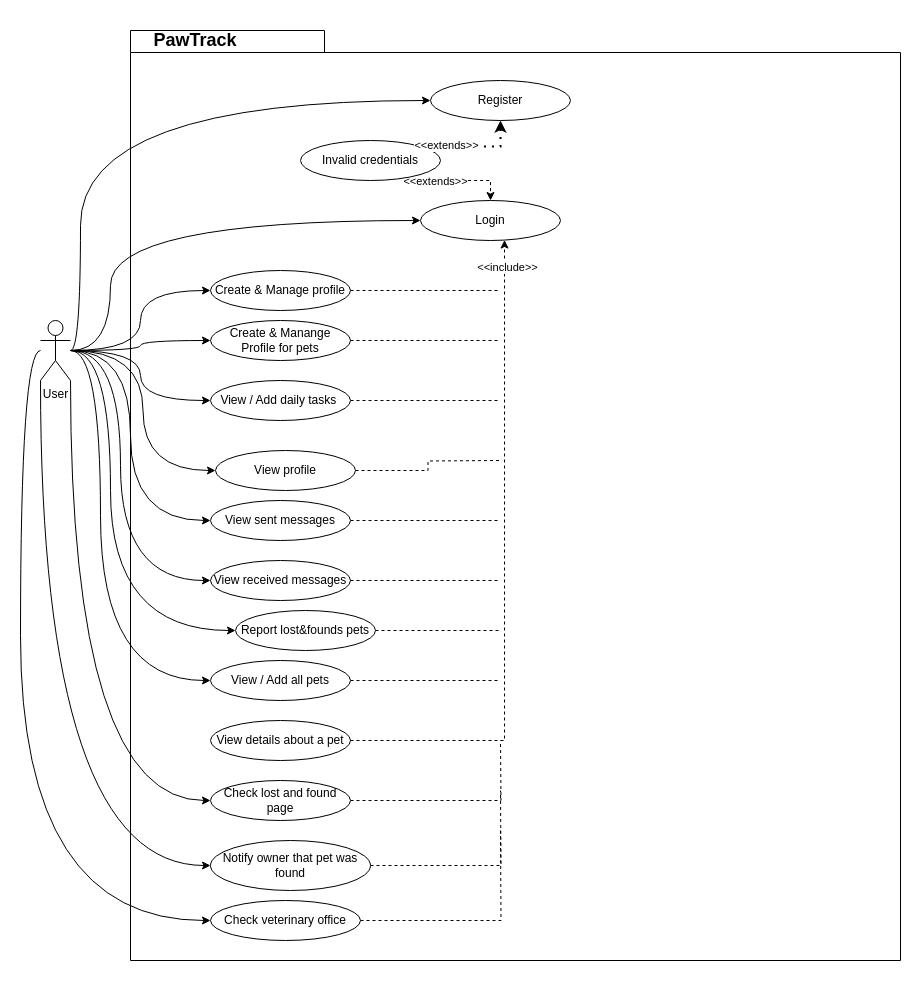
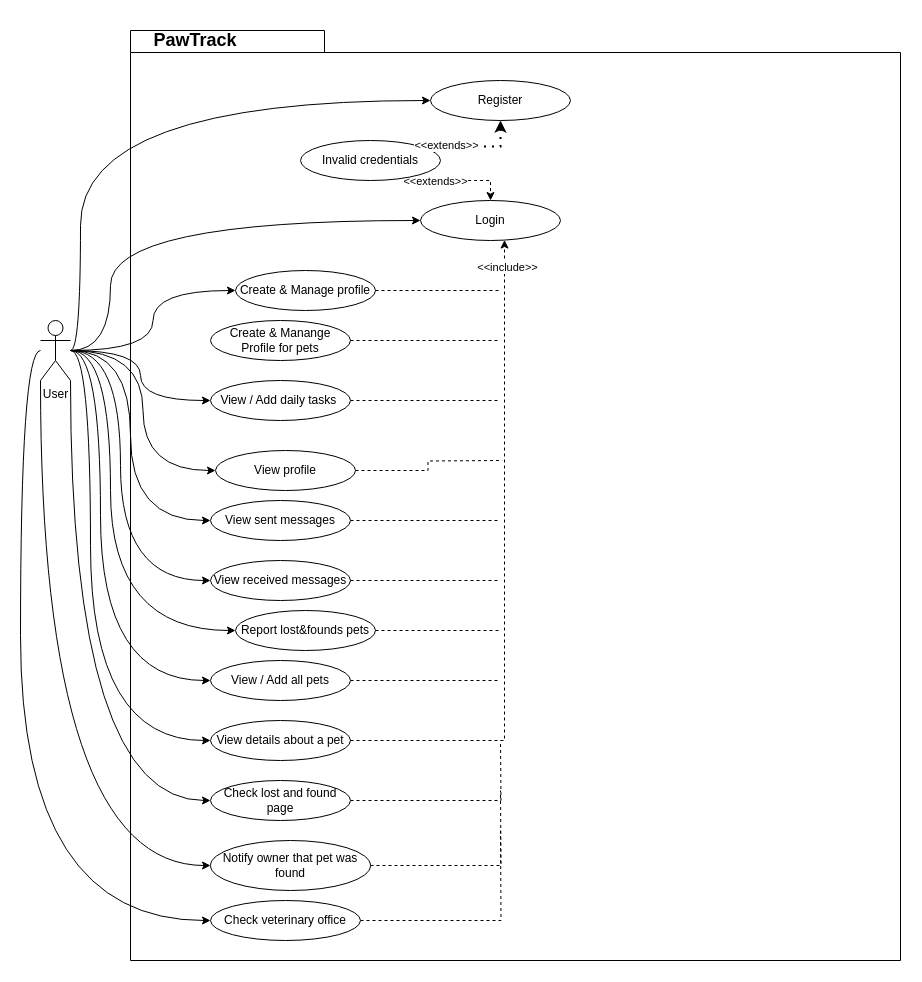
node "Create & Manage profile": moved (281, 291) -> (306, 291)
edge "User" -> "Create & Manange Profile for pets": removed
edge "User" -> "View details about a pet": added
